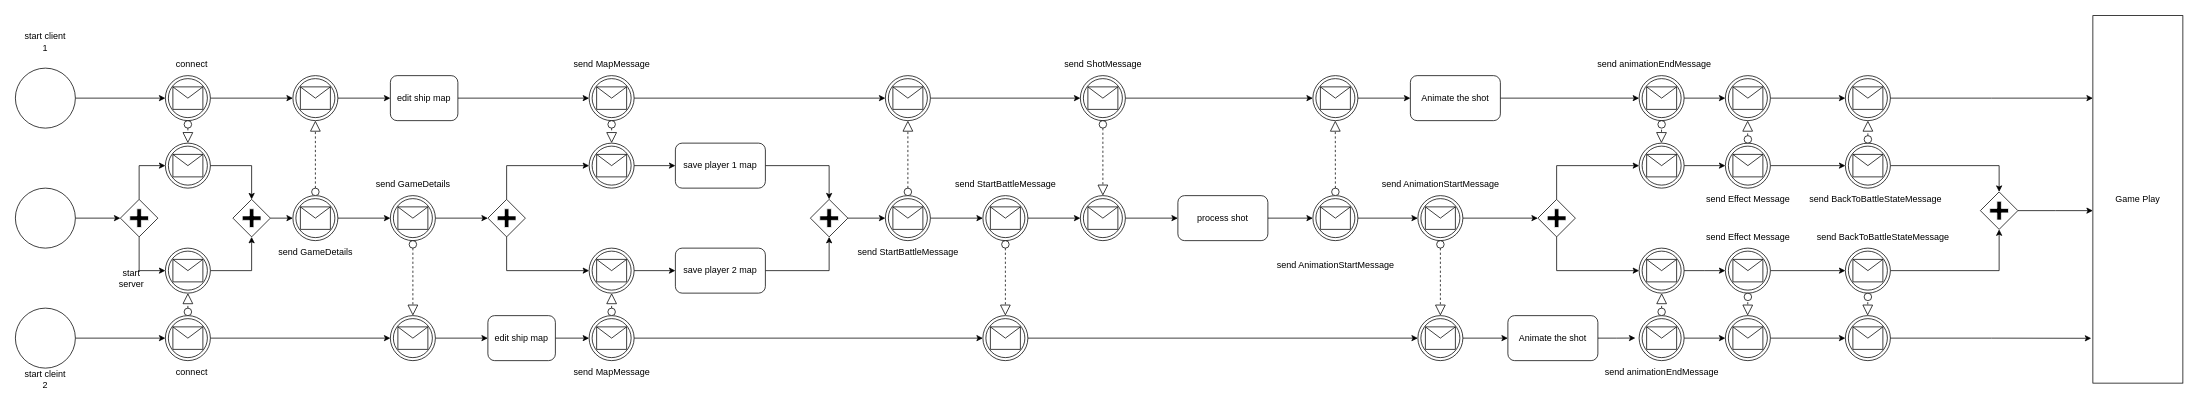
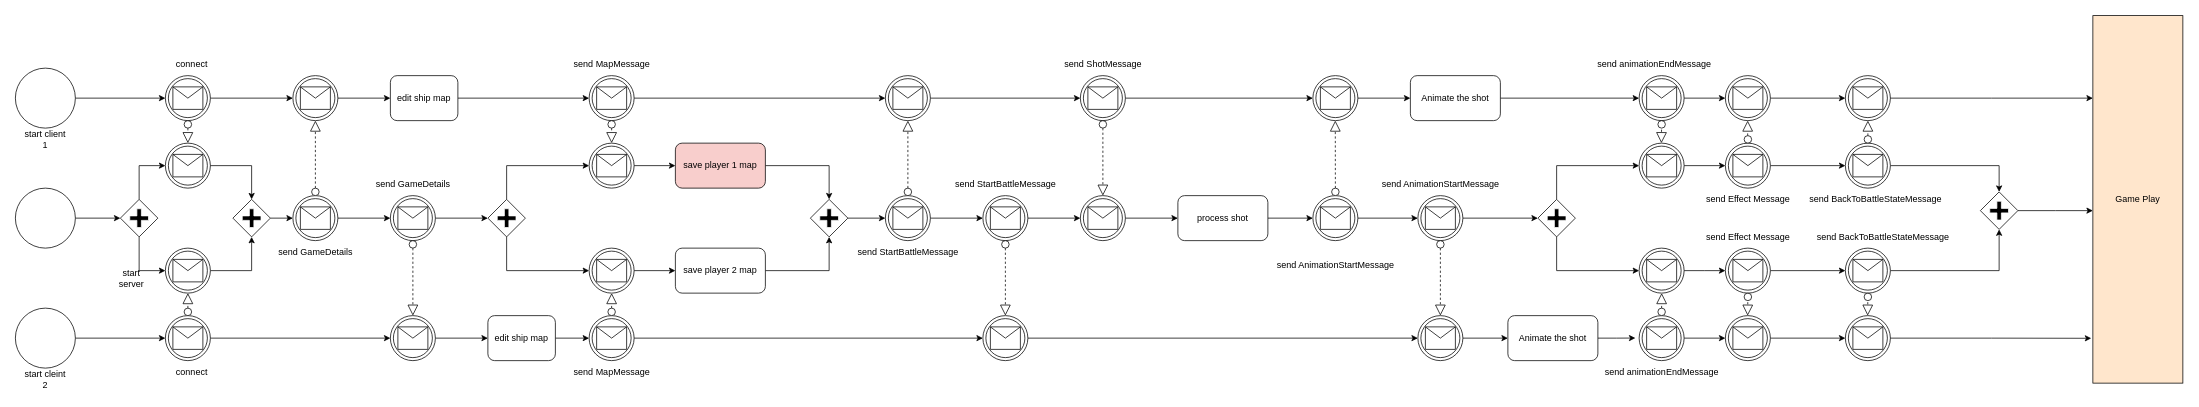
node "start client 1": moved (45, 42) -> (45, 139)
node "save player 1 map": fillcolor #ffffff -> #f8cecc
node "Game Play": fillcolor #ffffff -> #ffe6cc
